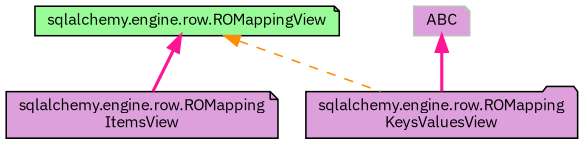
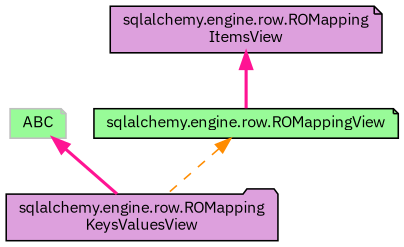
node "ABC": fillcolor plum -> palegreen
edge "sqlalchemy.engine.row.ROMapping ItemsView" -> "sqlalchemy.engine.row.ROMappingView": reversed
